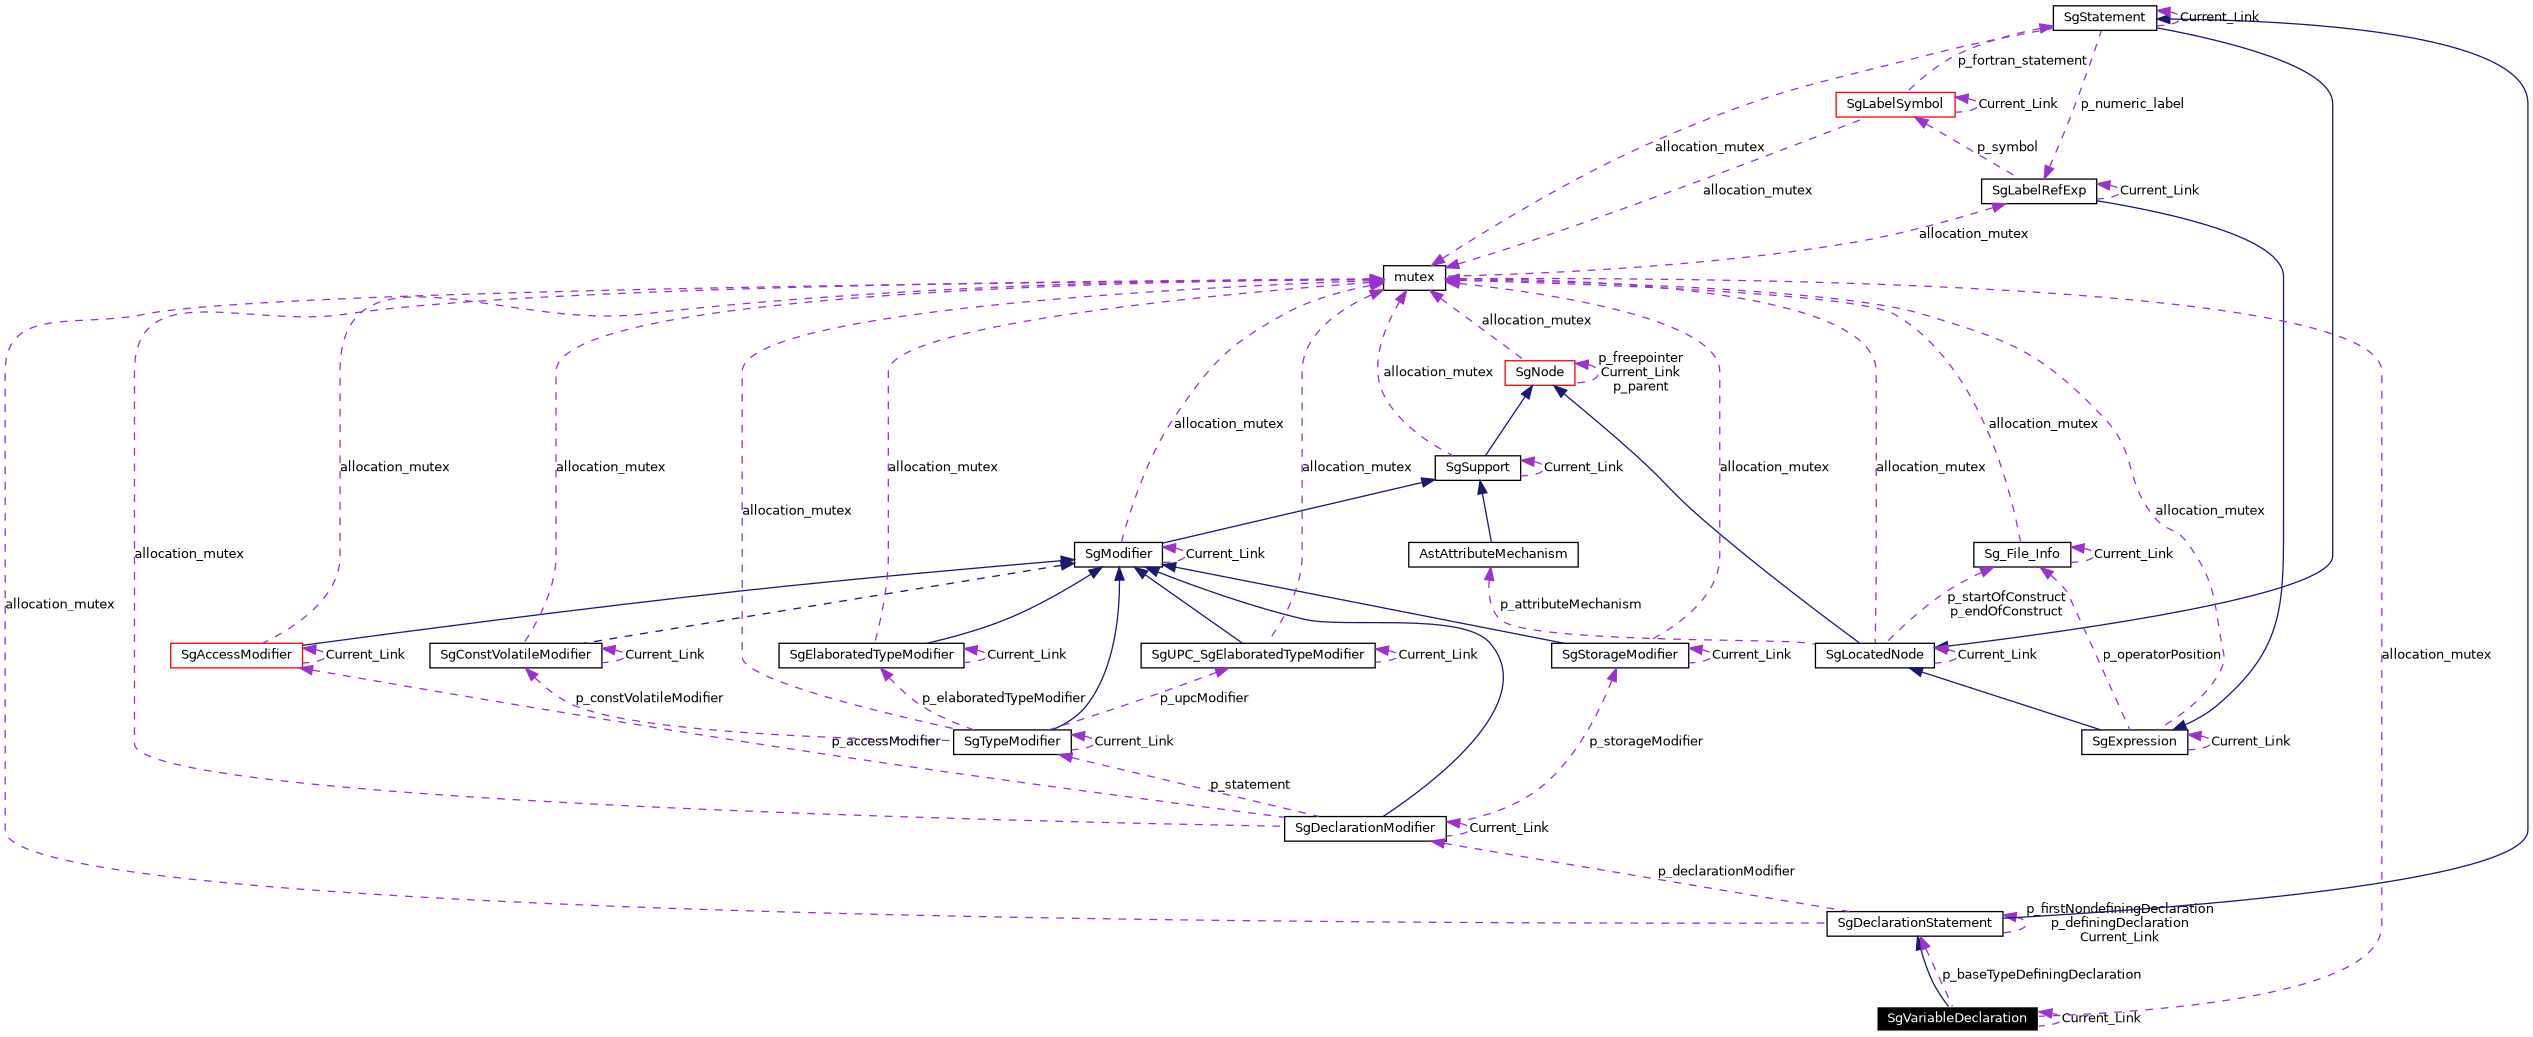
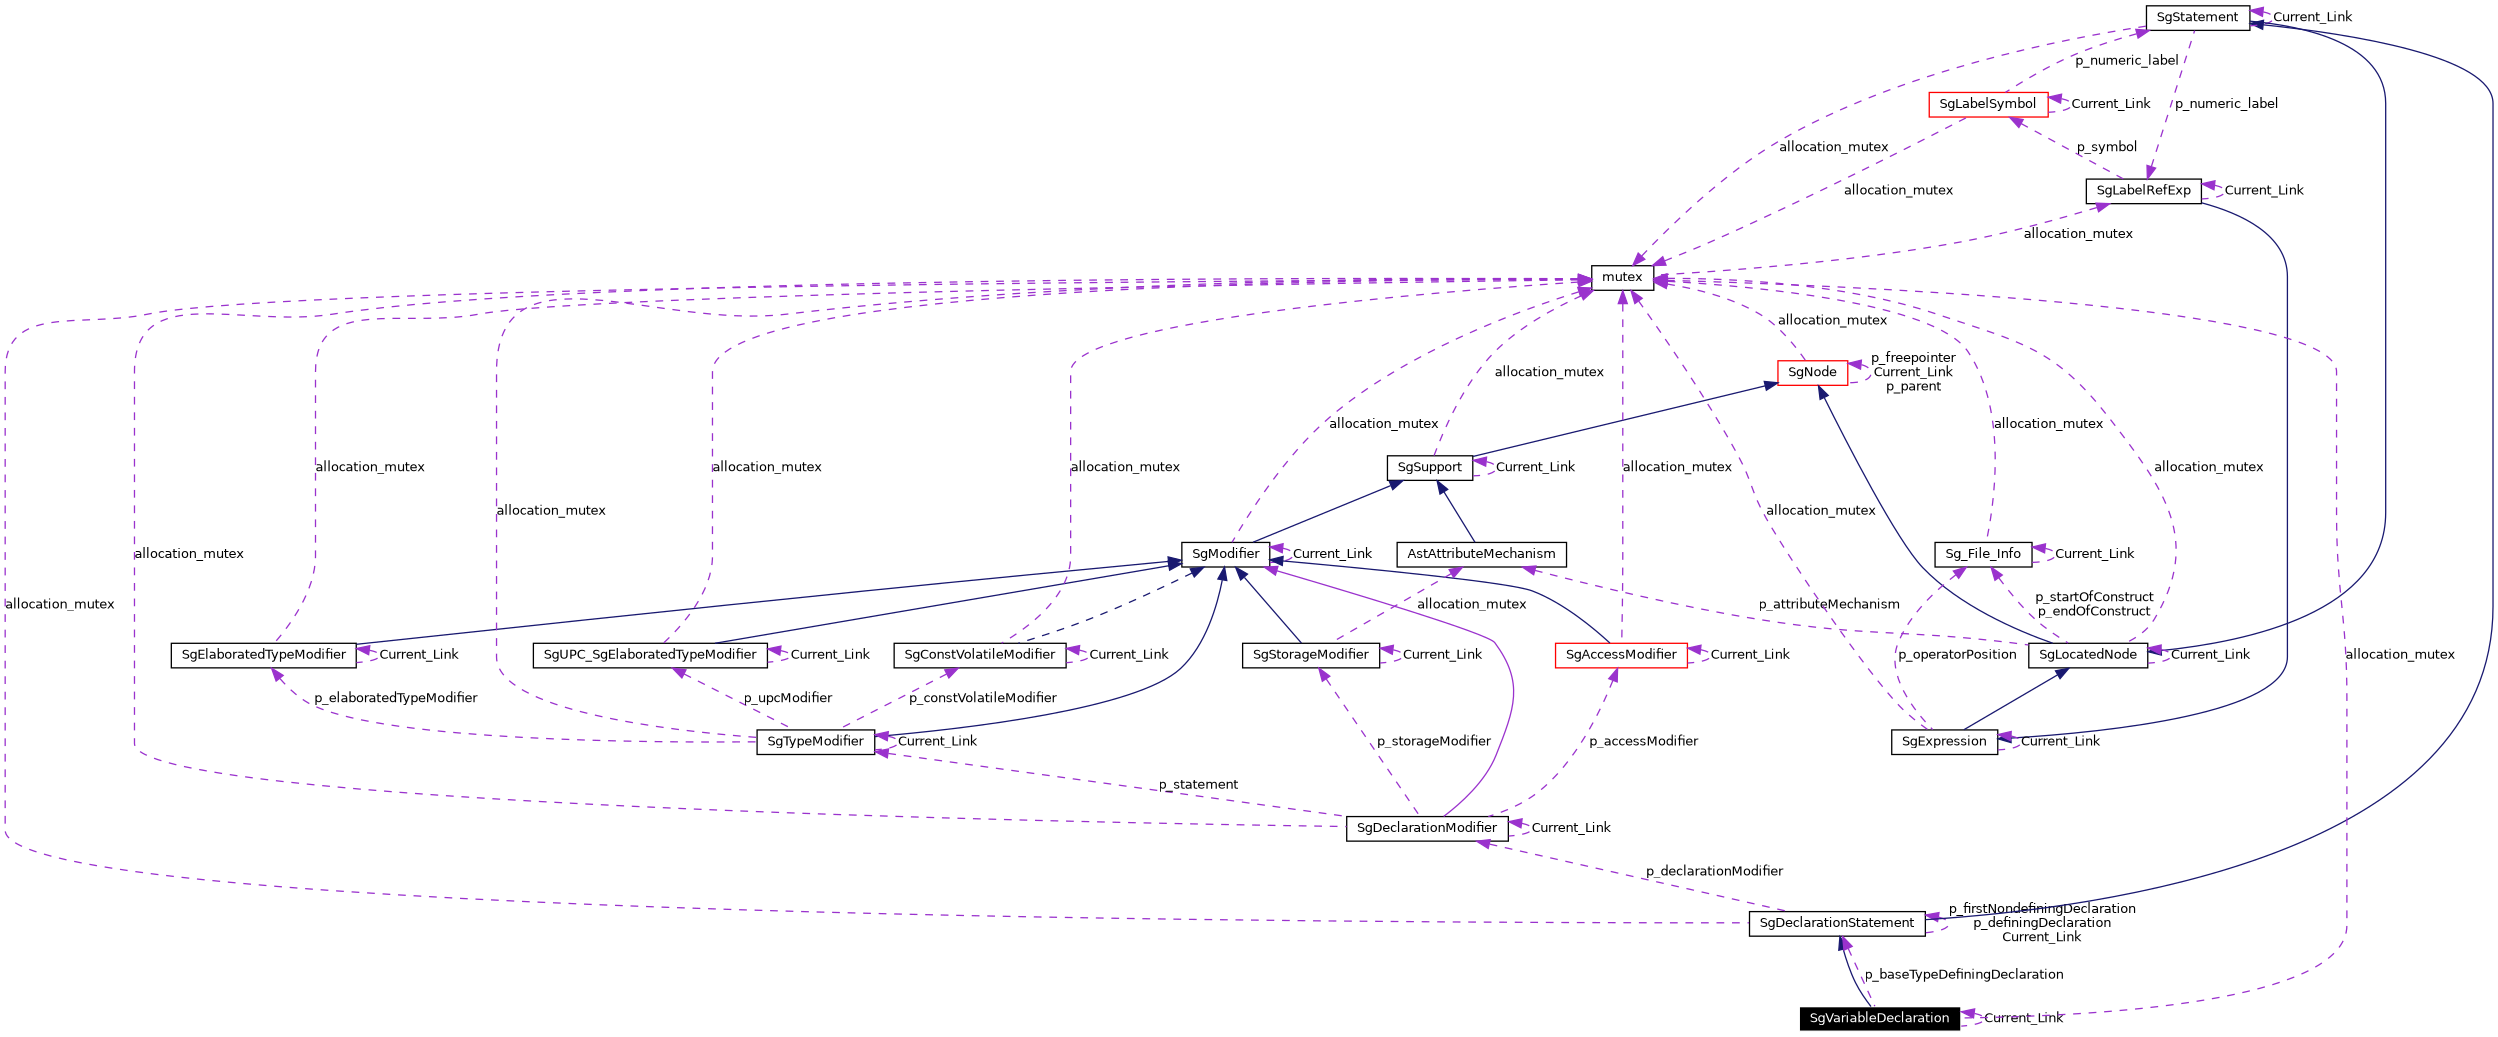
edge "SgLabelSymbol" -> "SgStatement": label "p_fortran_statement" -> "p_numeric_label"
edge "SgStorageModifier" -> "mutex": now "SgStorageModifier" -> "AstAttributeMechanism"
edge "SgDeclarationModifier" -> "SgModifier": color midnightblue -> darkorchid3
